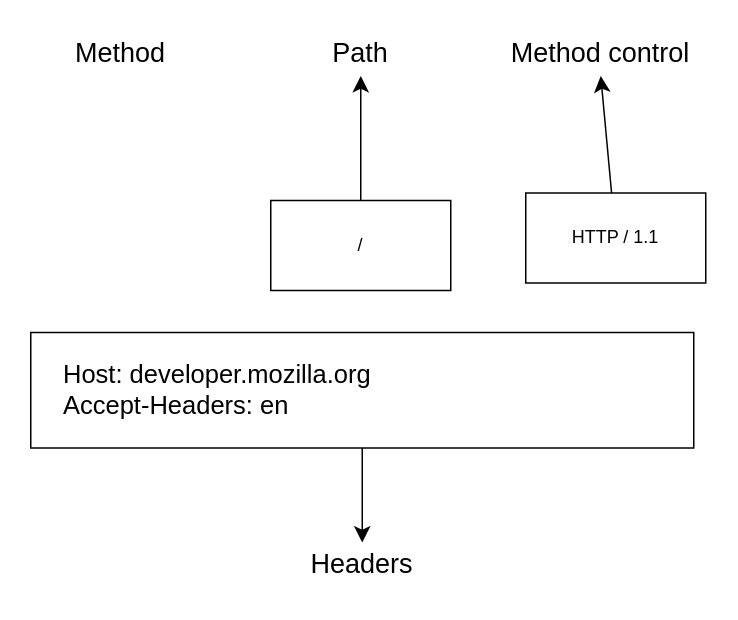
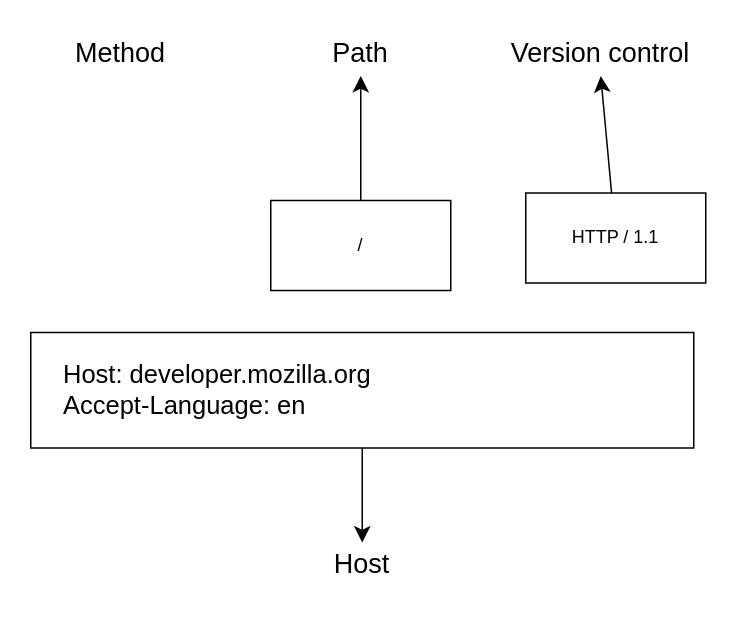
node "Method control": label "Method control" -> "Version control"
node "Host: developer.mozilla.org Accept-Headers: en": label "Host: developer.mozilla.org Accept-Headers: en" -> "Host: developer.mozilla.org Accept-Language: en"
node "Headers": label "Headers" -> "Host"
